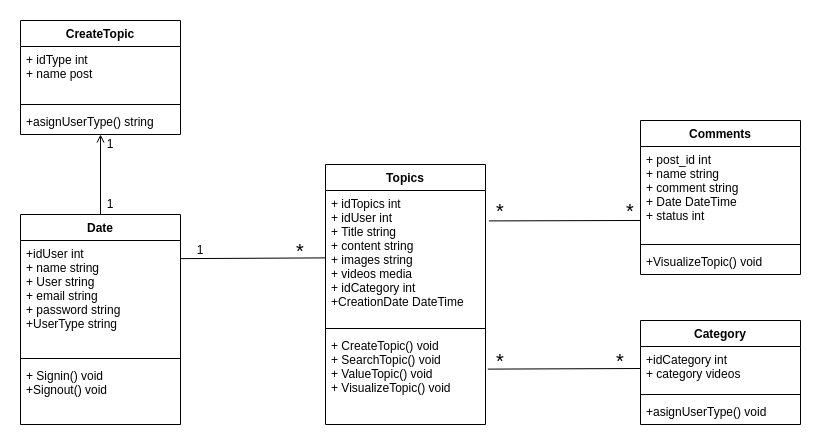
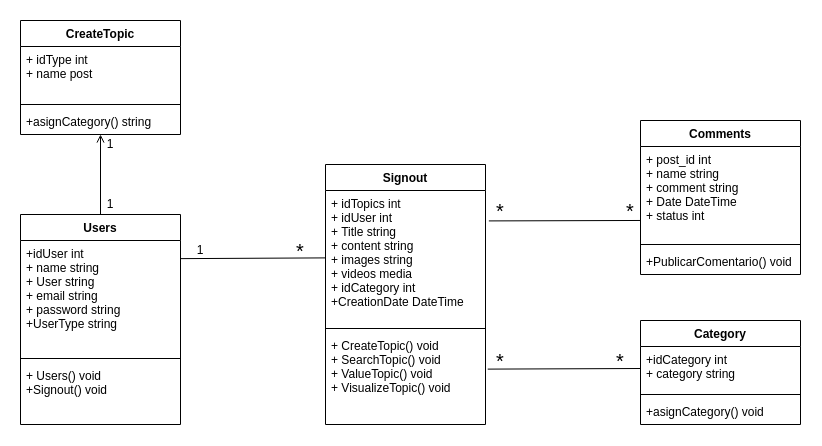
node "+asignUserType() string": label "+asignUserType() string" -> "+asignCategory() string"
node "Topics": label "Topics" -> "Signout"
node "Date": label "Date" -> "Users"
node "+VisualizeTopic() void": label "+VisualizeTopic() void" -> "+PublicarComentario() void"
node "+idCategory int + category videos": label "+idCategory int + category videos" -> "+idCategory int + category string"
node "+ Signin() void +Signout() void": label "+ Signin() void +Signout() void" -> "+ Users() void +Signout() void"
node "+asignUserType() void": label "+asignUserType() void" -> "+asignCategory() void"
